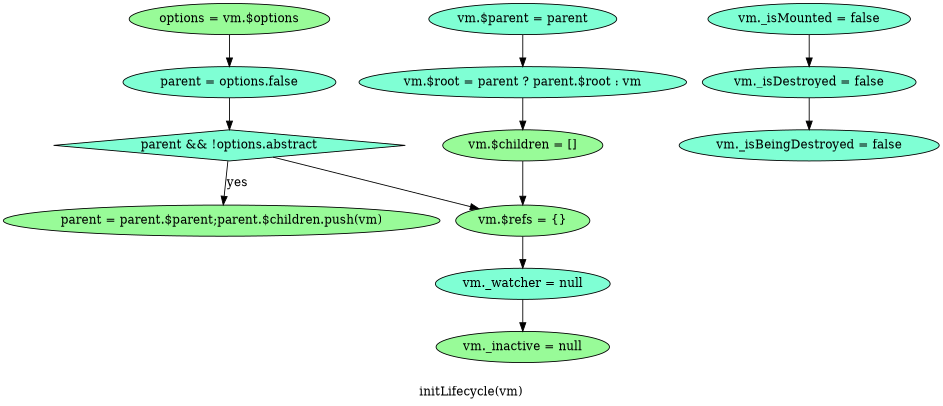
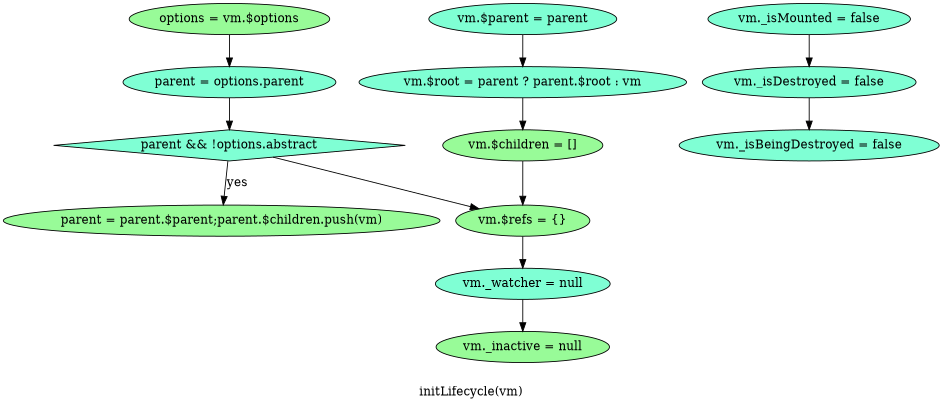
node "parent = options.false": label "parent = options.false" -> "parent = options.parent"
